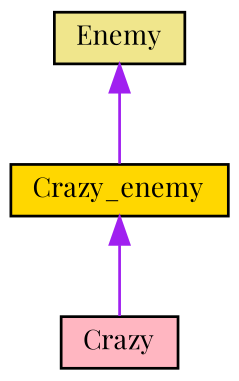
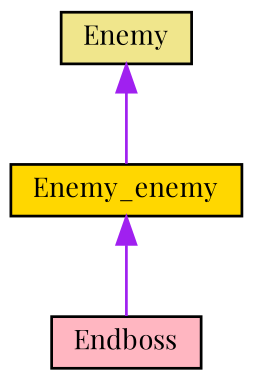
node "Crazy_enemy": label "Crazy_enemy" -> "Enemy_enemy"
node "Crazy": label "Crazy" -> "Endboss"
